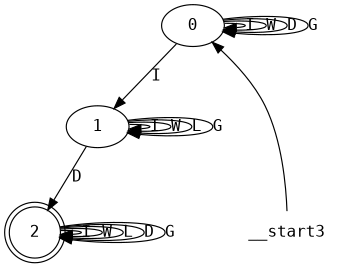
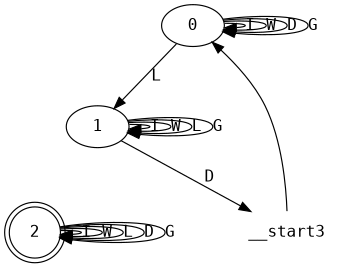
edge "0" -> "1": label "I" -> "L"
edge "1" -> "2": now "1" -> "__start3"
